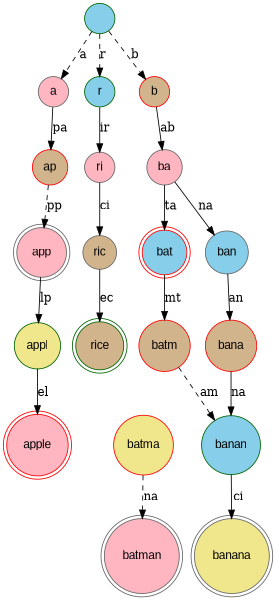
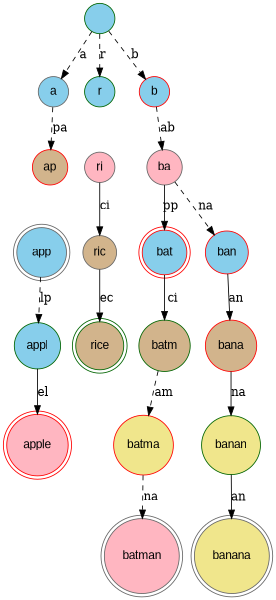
node "a": fillcolor lightpink -> skyblue
node "b": fillcolor tan -> skyblue
edge "a" -> "ap": style solid -> dashed
edge "b" -> "ba": style solid -> dashed
edge "r" -> "ri": removed, label "ir"
edge "ap" -> "app": removed, label "pp"
edge "ba" -> "ban": style solid -> dashed
edge "ba" -> "bat": label "ta" -> "pp"
node "app": fillcolor lightpink -> skyblue
node "ban": color gray40 -> red
edge "app" -> "appl": style solid -> dashed
edge "bat" -> "batm": label "mt" -> "ci"
node "appl": fillcolor khaki -> skyblue
node "batm": color red -> darkgreen
edge "batm" -> "banan": now "batm" -> "batma"
node "banan": fillcolor skyblue -> khaki
edge "banan" -> "banana": label "ci" -> "an"
